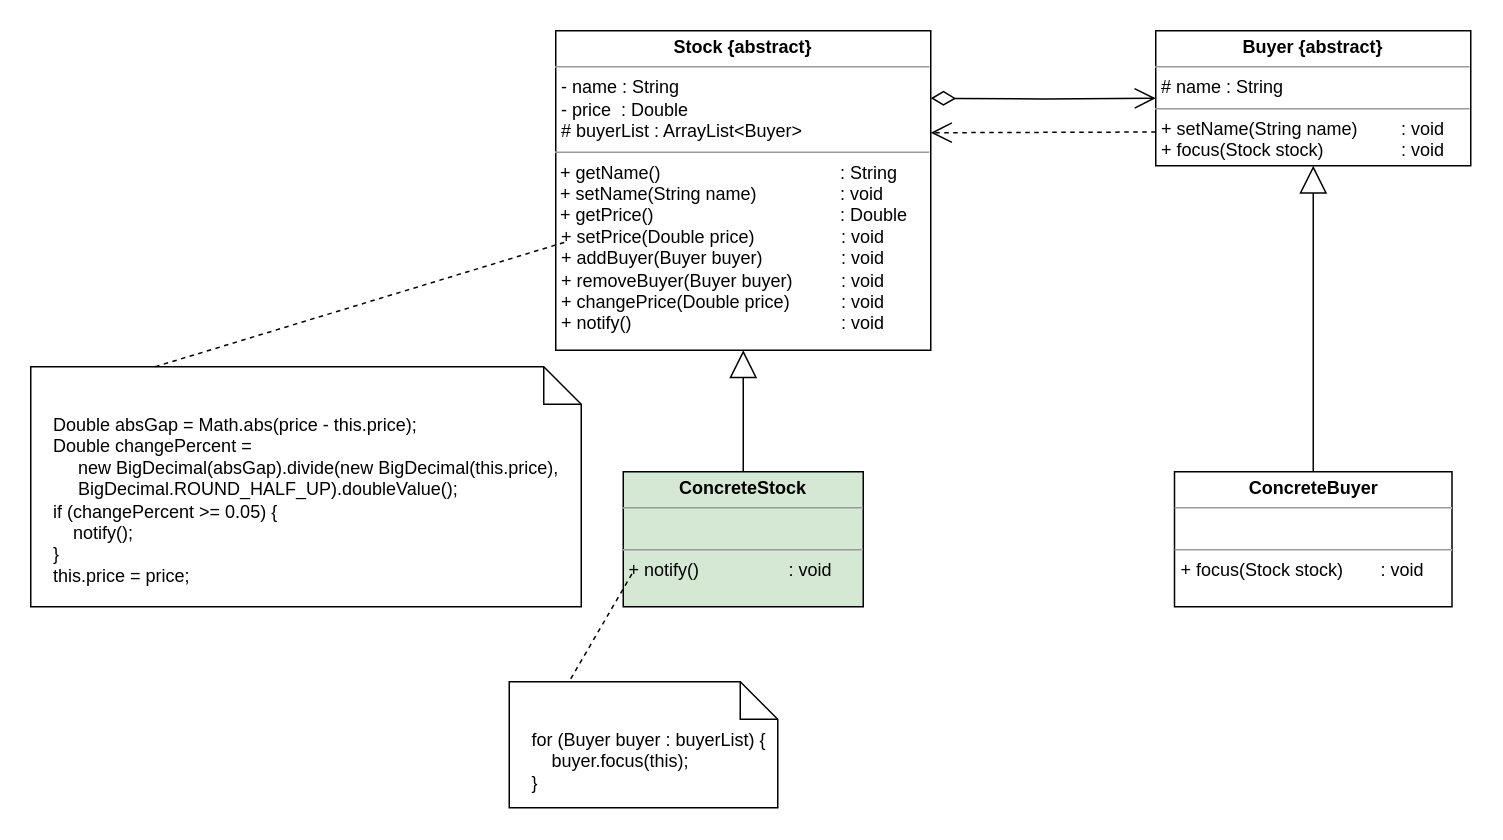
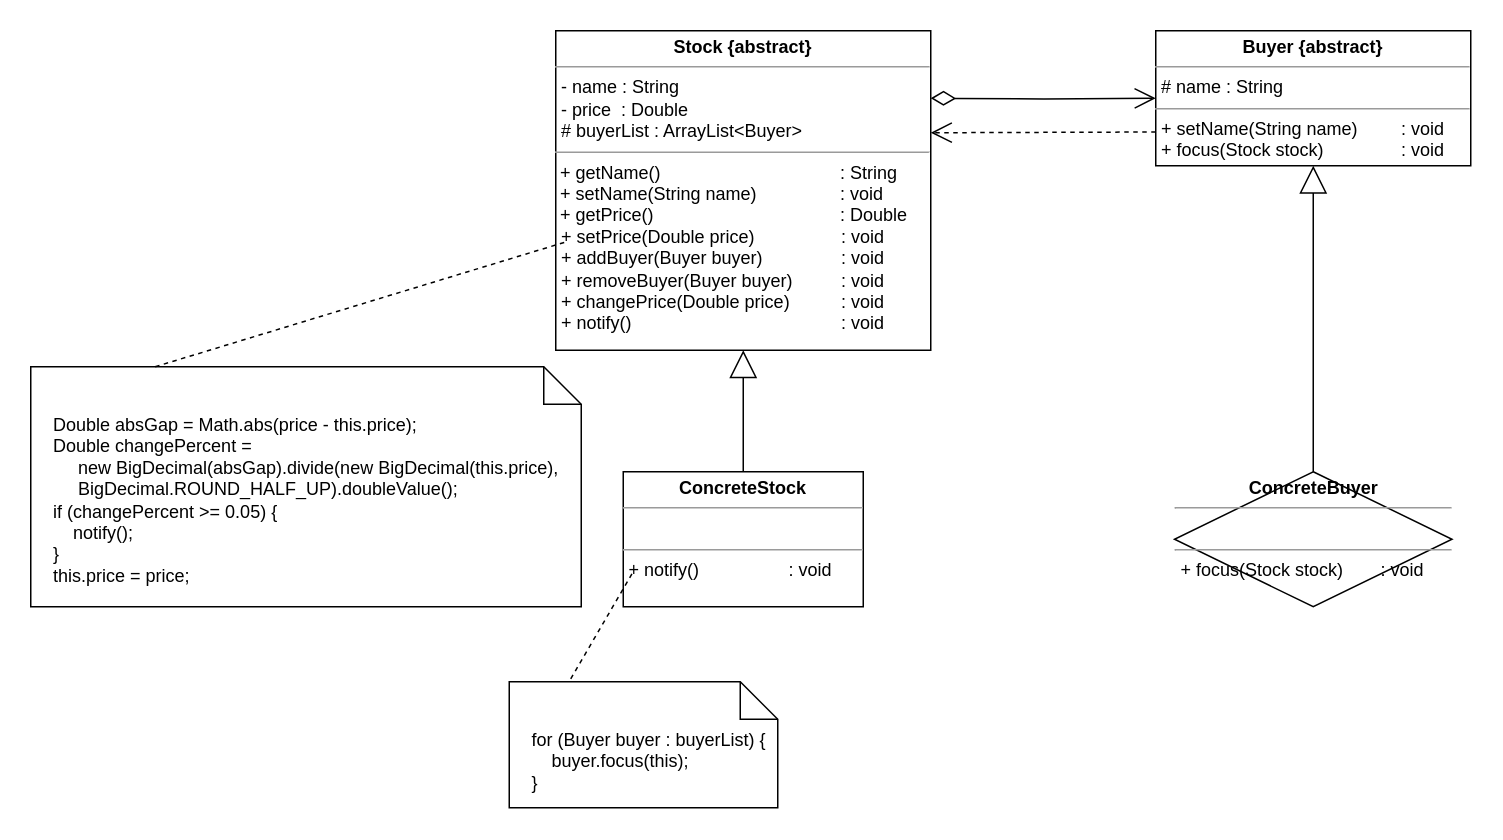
node "ConcreteStock + notify() : void": fillcolor #d5e8d4 -> #ffffff
node "ConcreteBuyer + focus(Stock stock) : void": shape rectangle -> diamond
